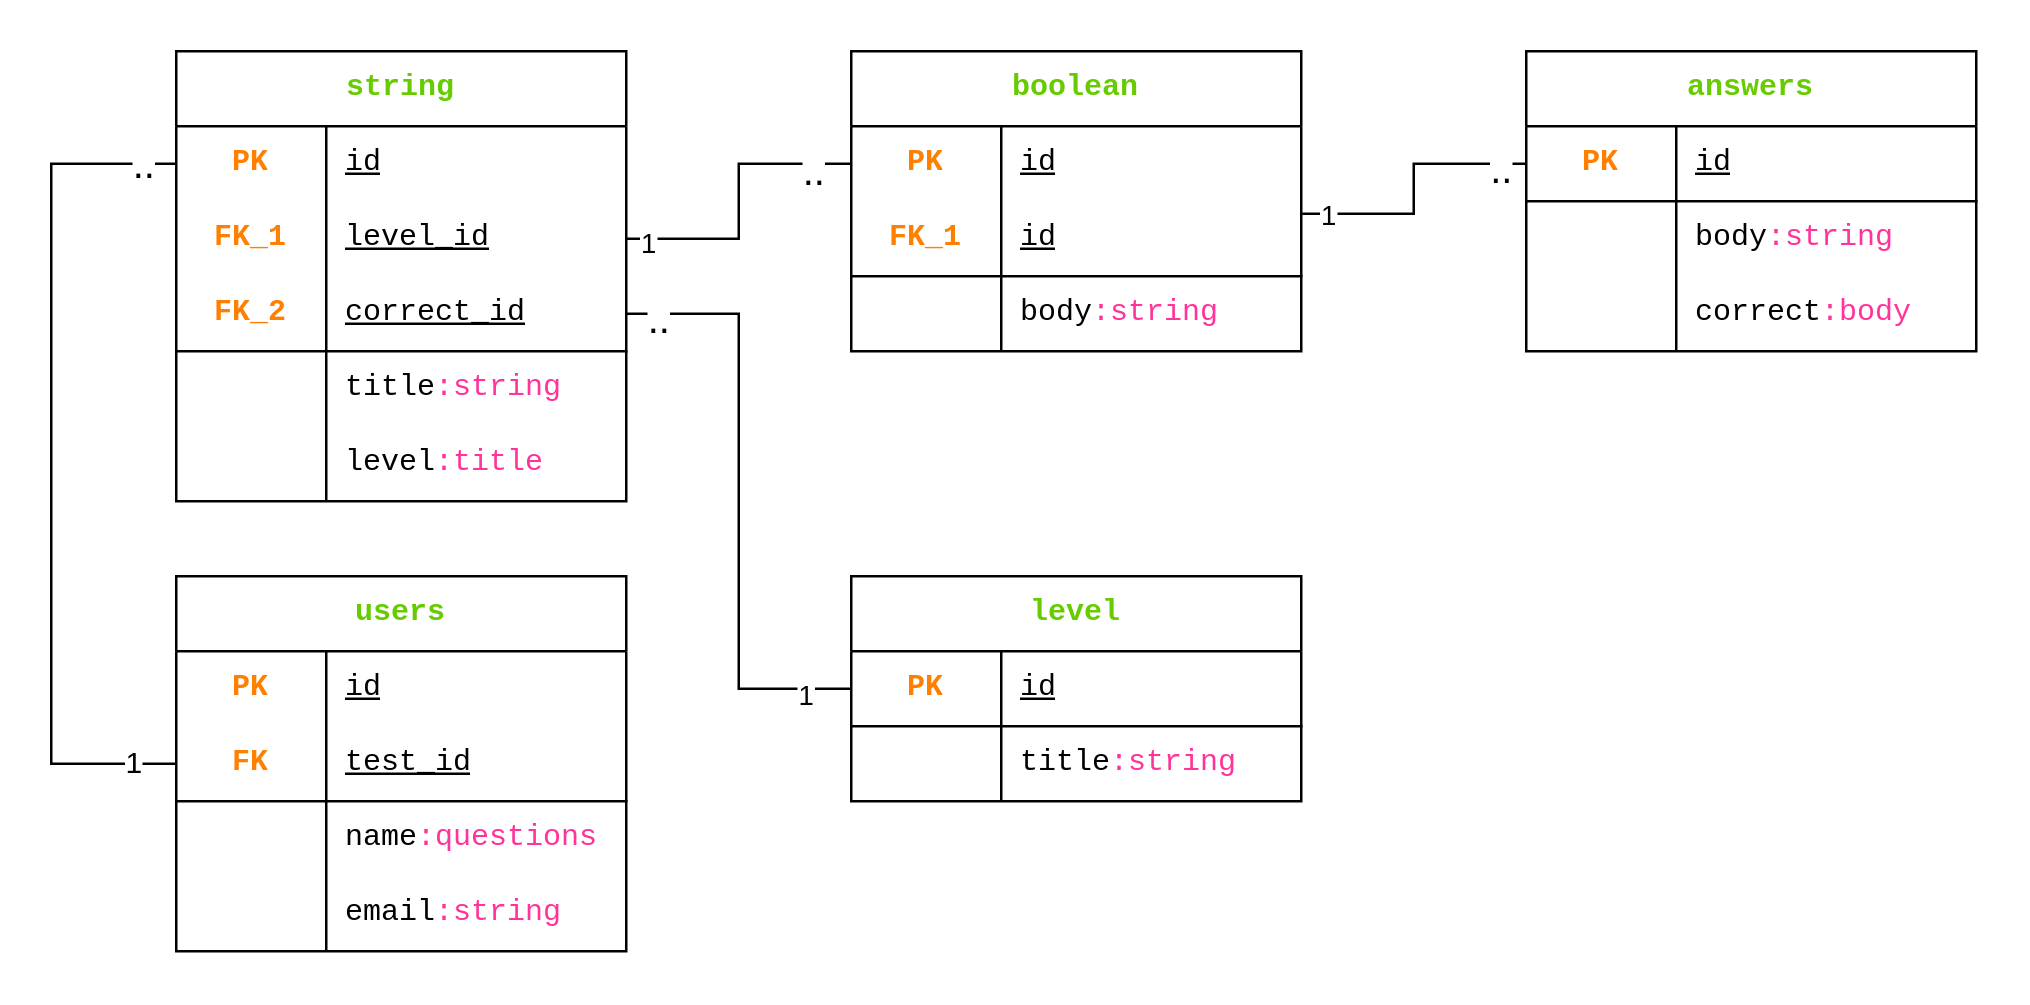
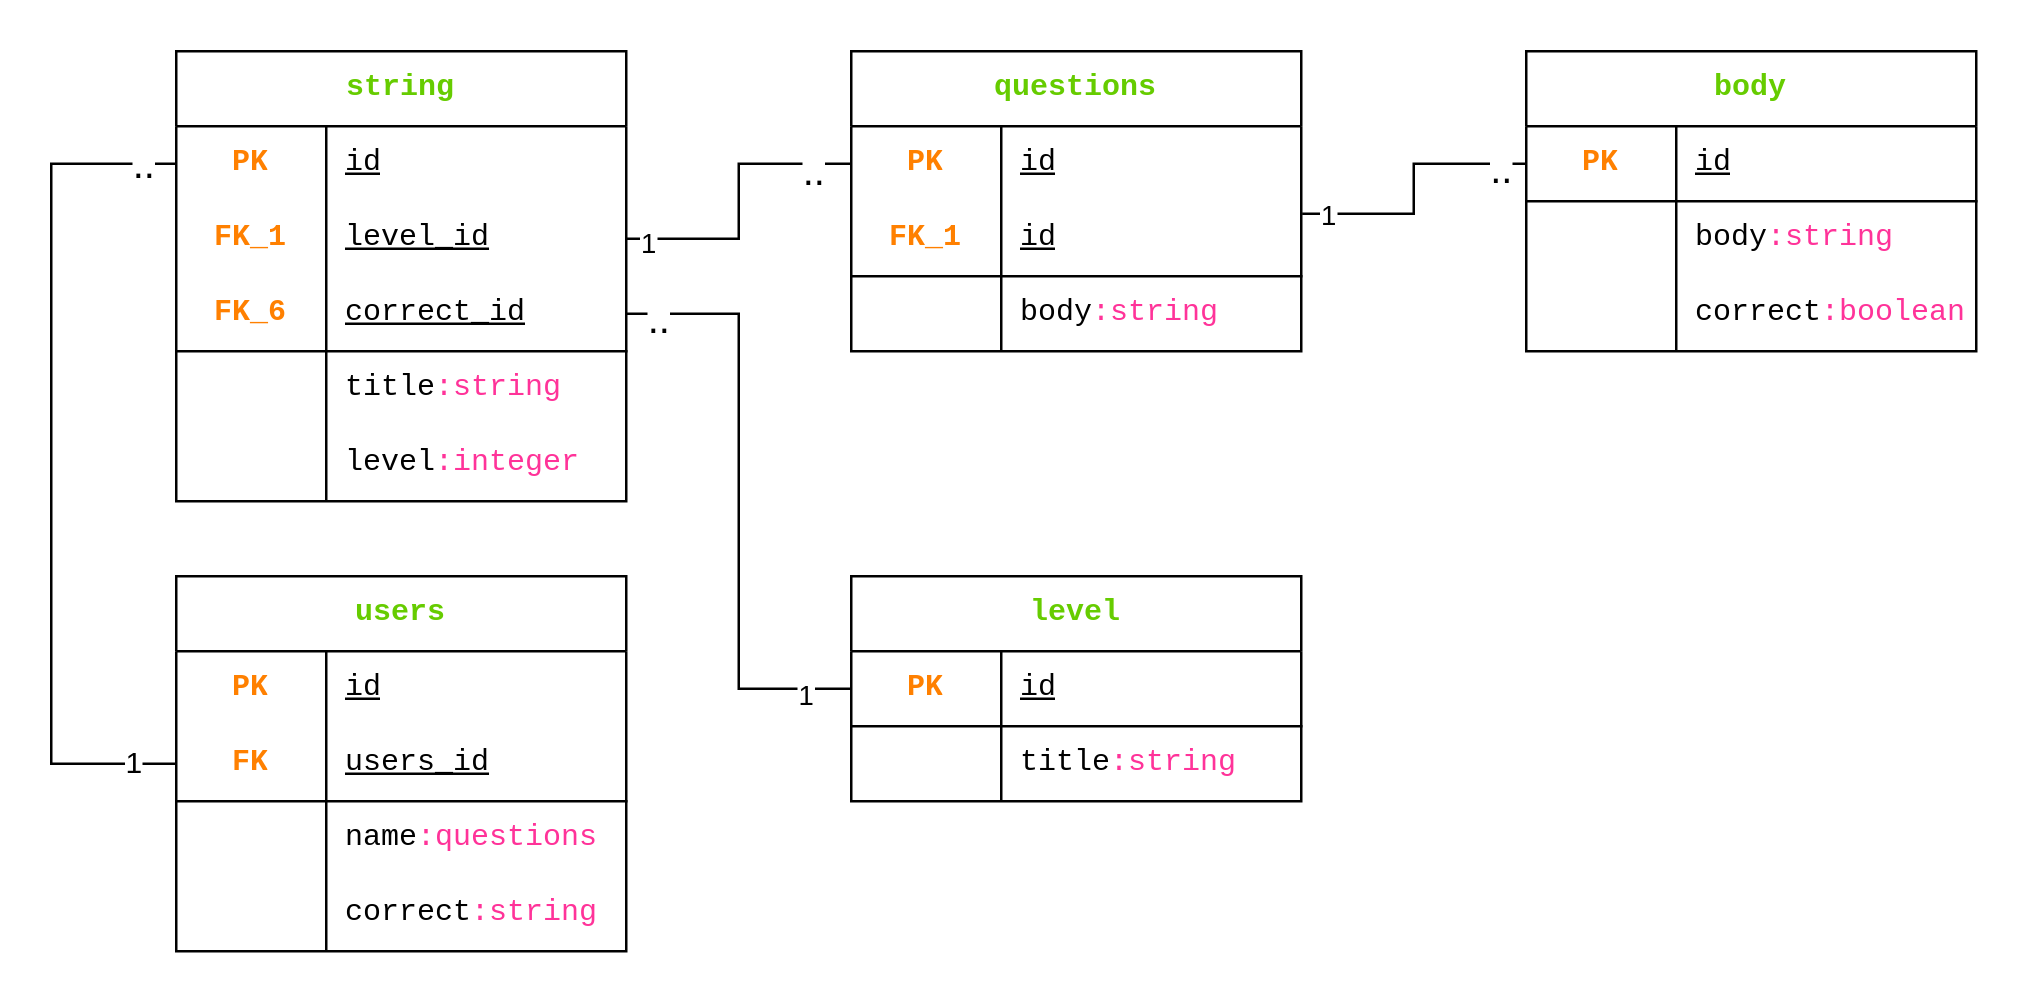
node "boolean": label "boolean" -> "questions"
node "answers": label "answers" -> "body"
node "FK_2": label "FK_2" -> "FK_6"
node "correct:body": label "correct:body" -> "correct:boolean"
node "level:title": label "level:title" -> "level:integer"
node "test_id": label "test_id" -> "users_id"
node "email:string": label "email:string" -> "correct:string"
